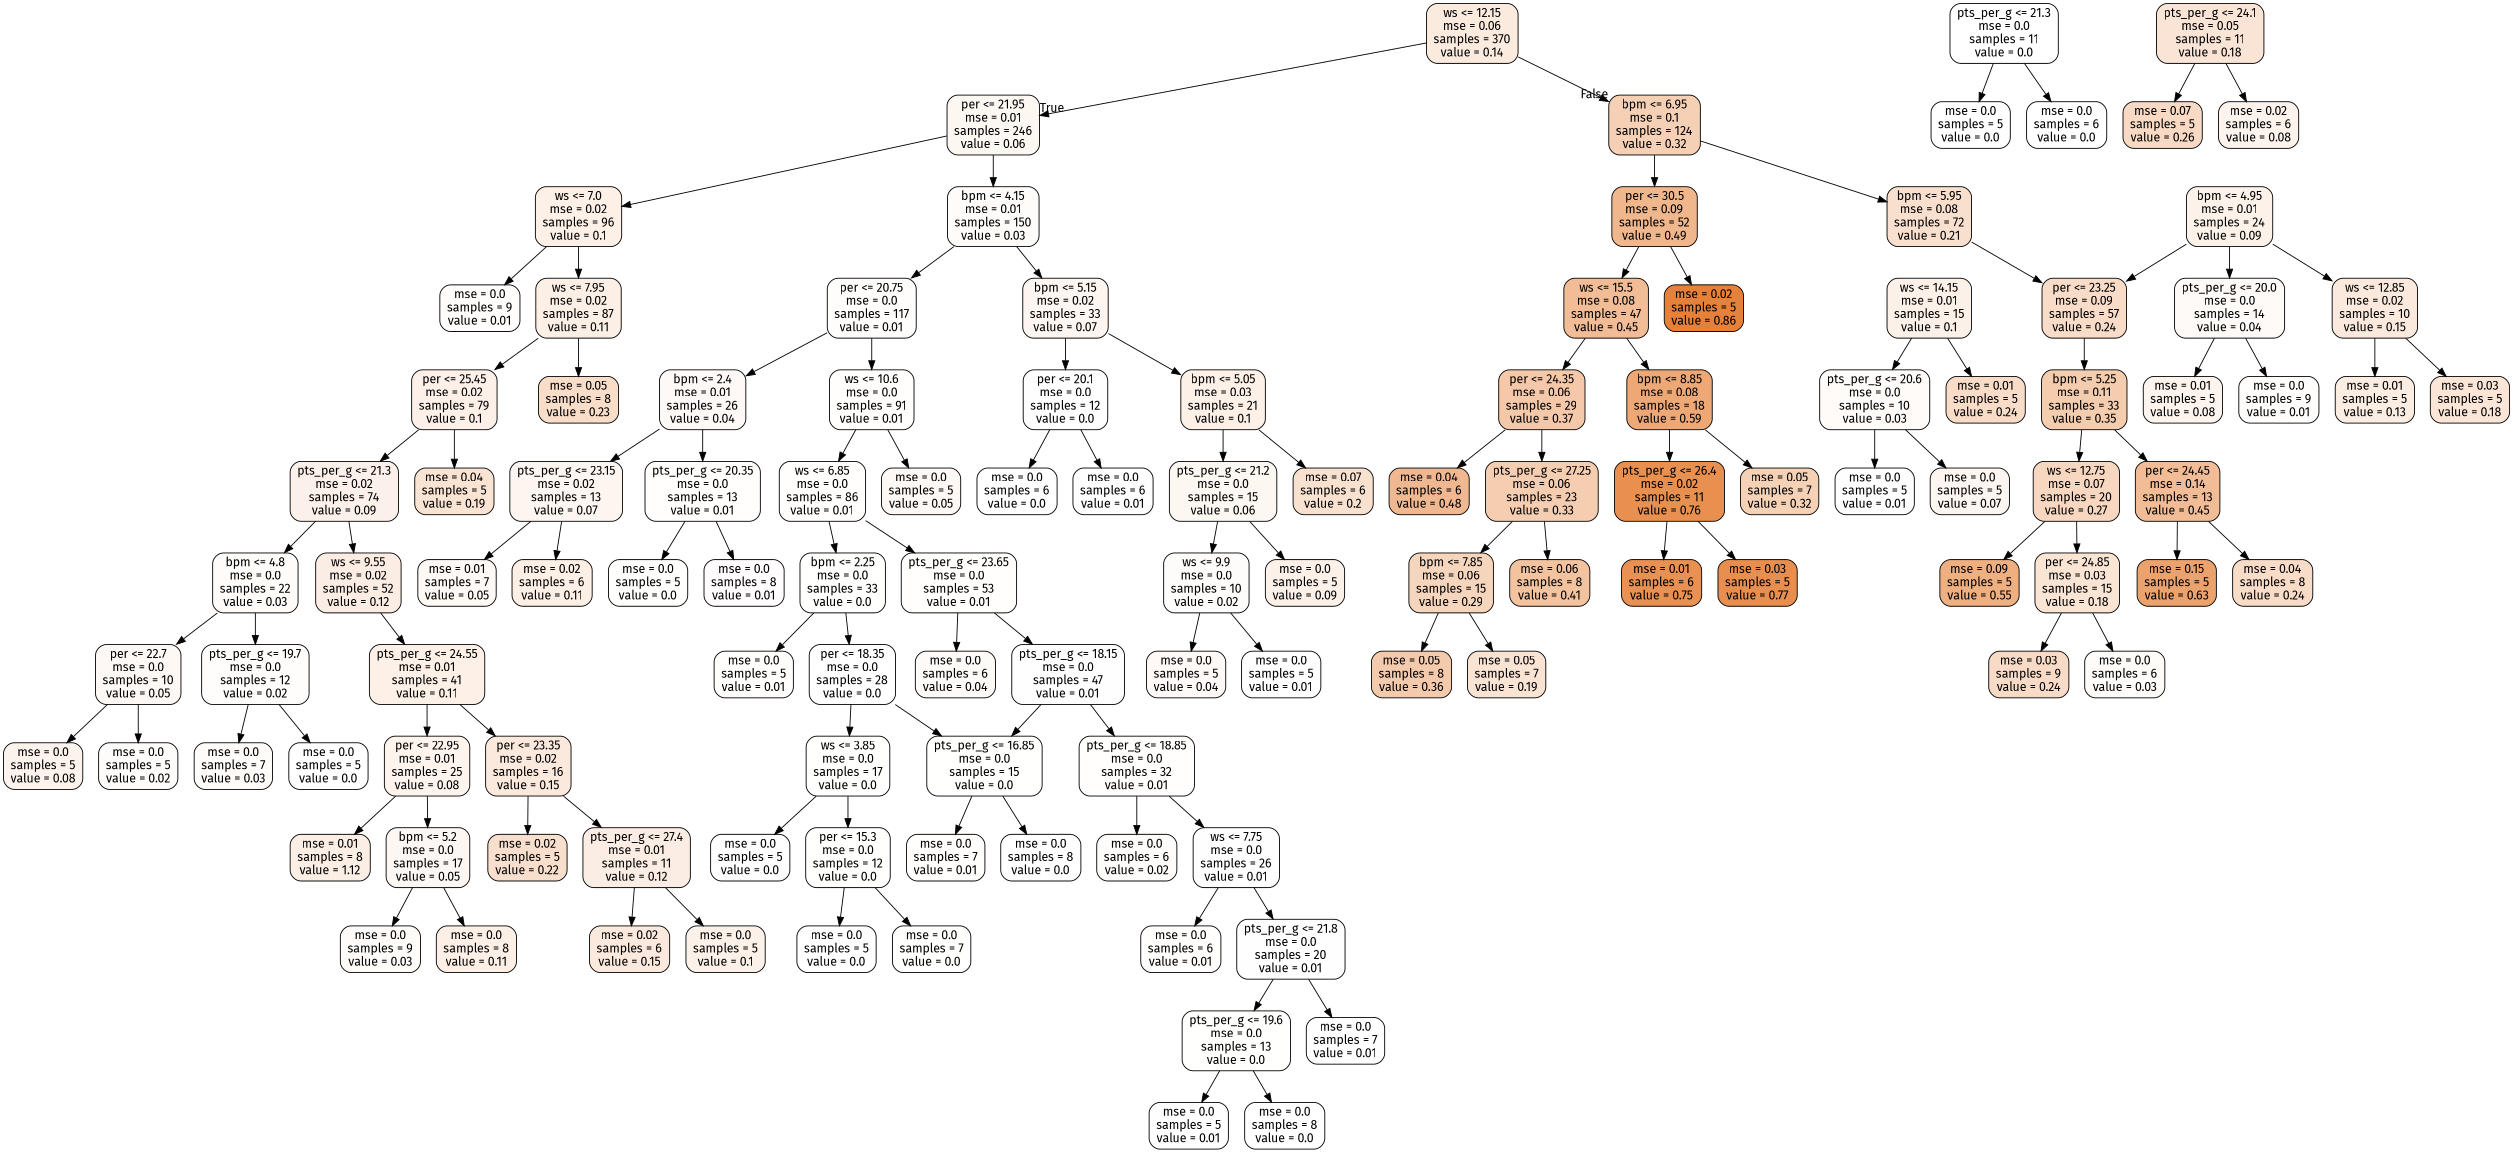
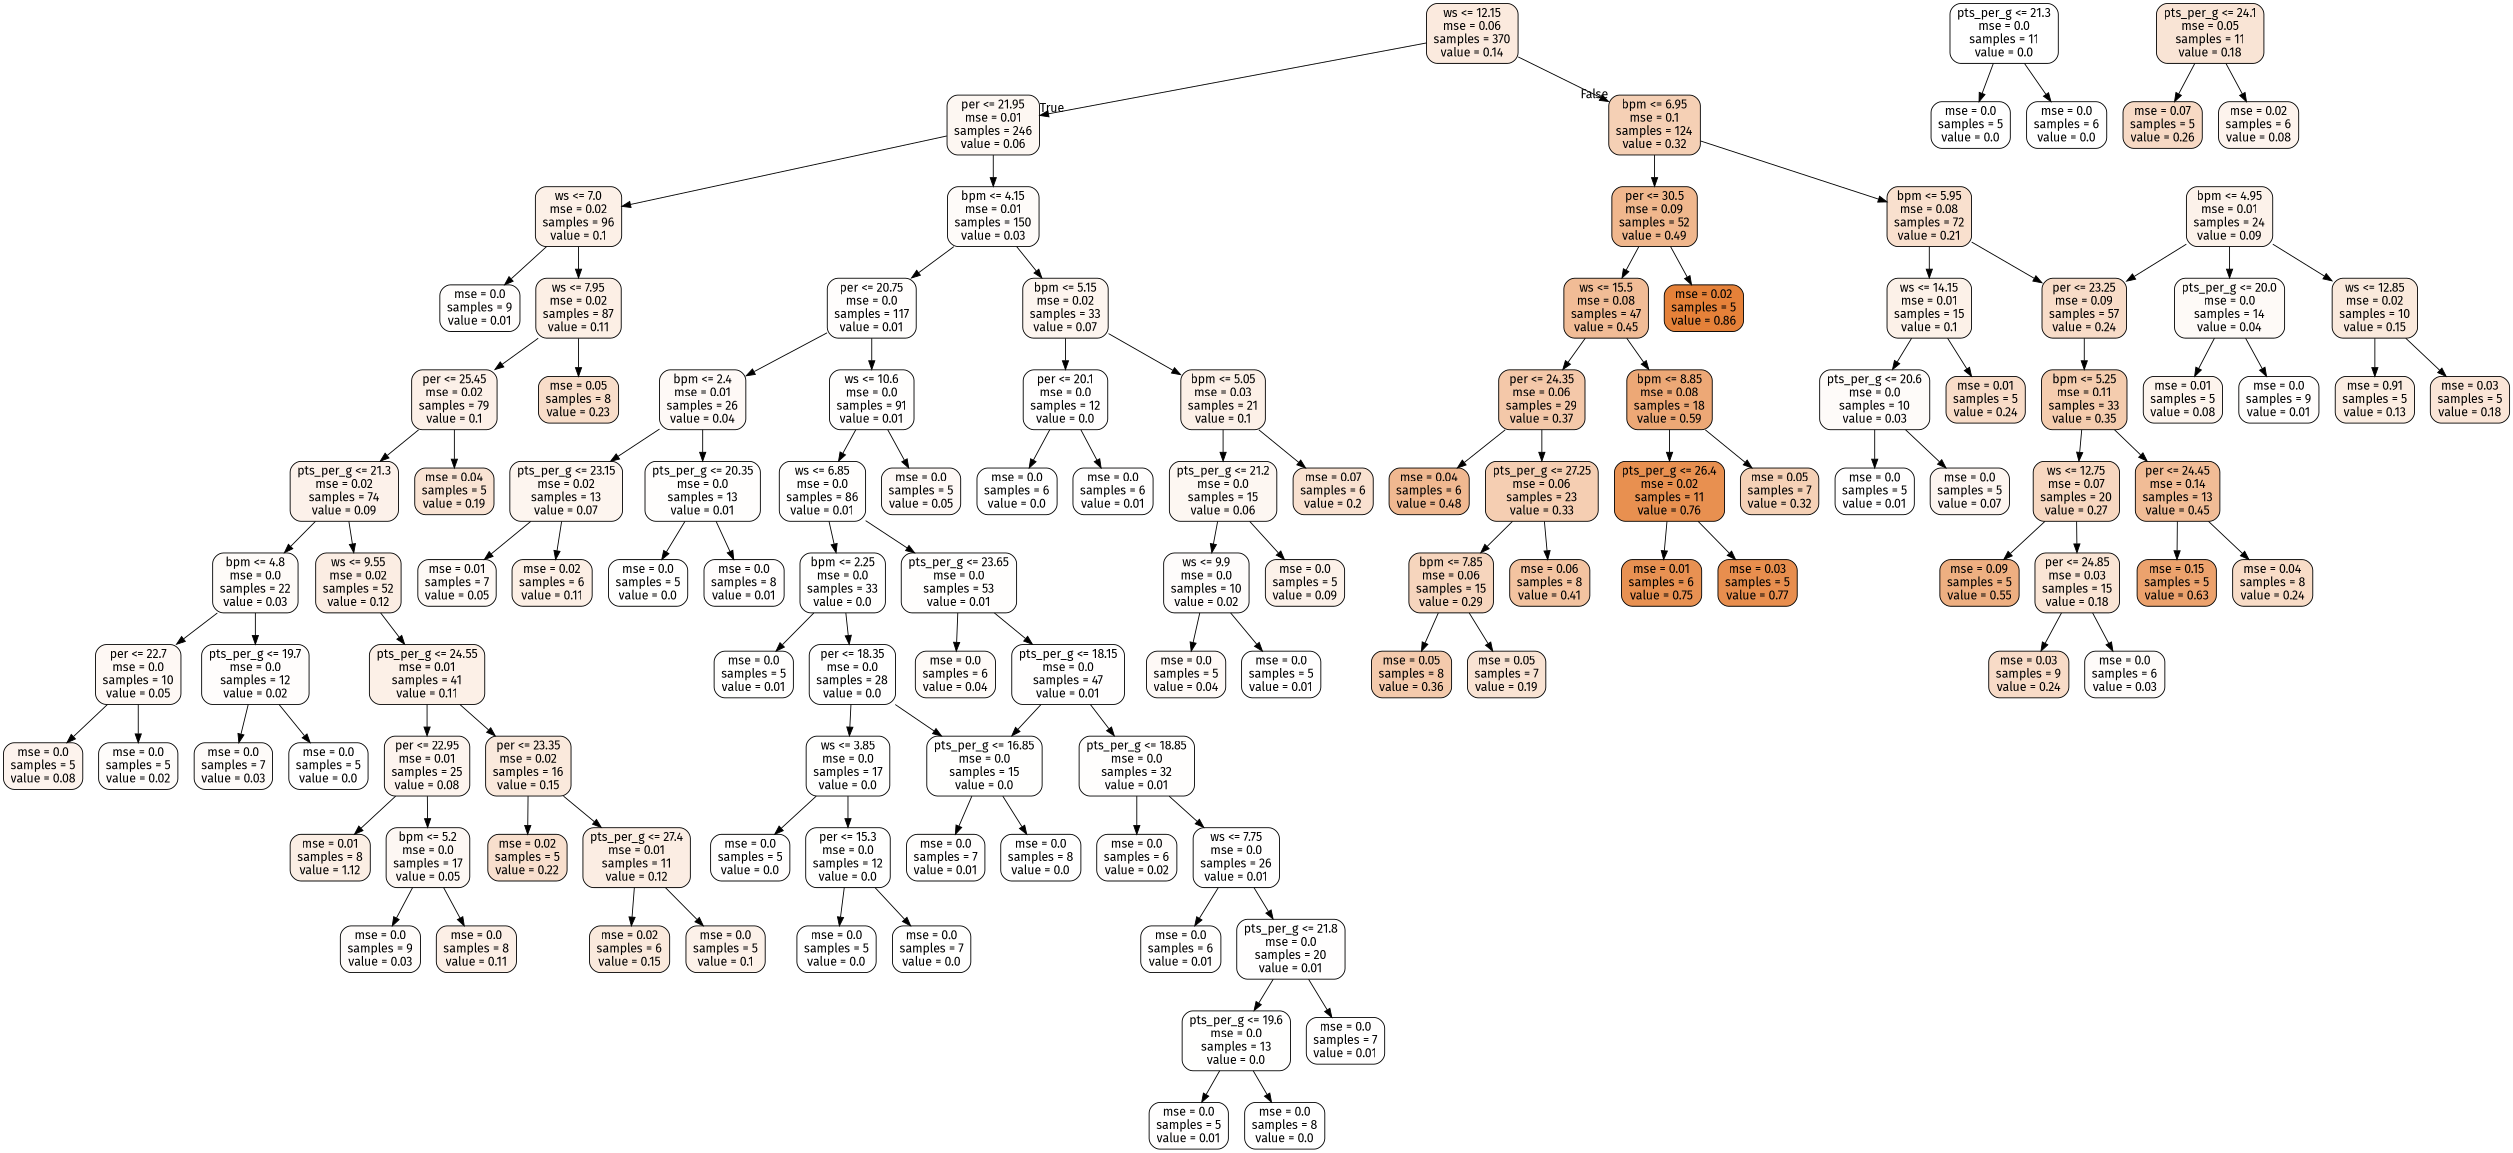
edge "bpm <= 5.95 mse = 0.08 samples = 72 value = 0.21" -> "ws <= 14.15 mse = 0.01 samples = 15 value = 0.1": added
node "mse = 0.01 samples = 5 value = 0.13": label "mse = 0.01 samples = 5 value = 0.13" -> "mse = 0.91 samples = 5 value = 0.13"
